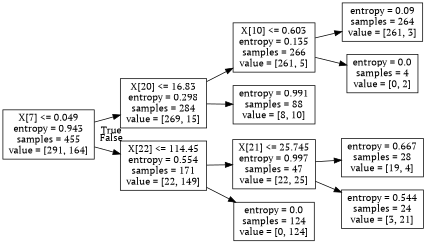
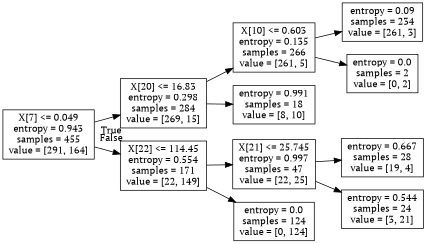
node "entropy = 0.09 samples = 264 value = [261, 3]": label "entropy = 0.09 samples = 264 value = [261, 3]" -> "entropy = 0.09 samples = 234 value = [261, 3]"
node "entropy = 0.0 samples = 4 value = [0, 2]": label "entropy = 0.0 samples = 4 value = [0, 2]" -> "entropy = 0.0 samples = 2 value = [0, 2]"
node "entropy = 0.991 samples = 88 value = [8, 10]": label "entropy = 0.991 samples = 88 value = [8, 10]" -> "entropy = 0.991 samples = 18 value = [8, 10]"
